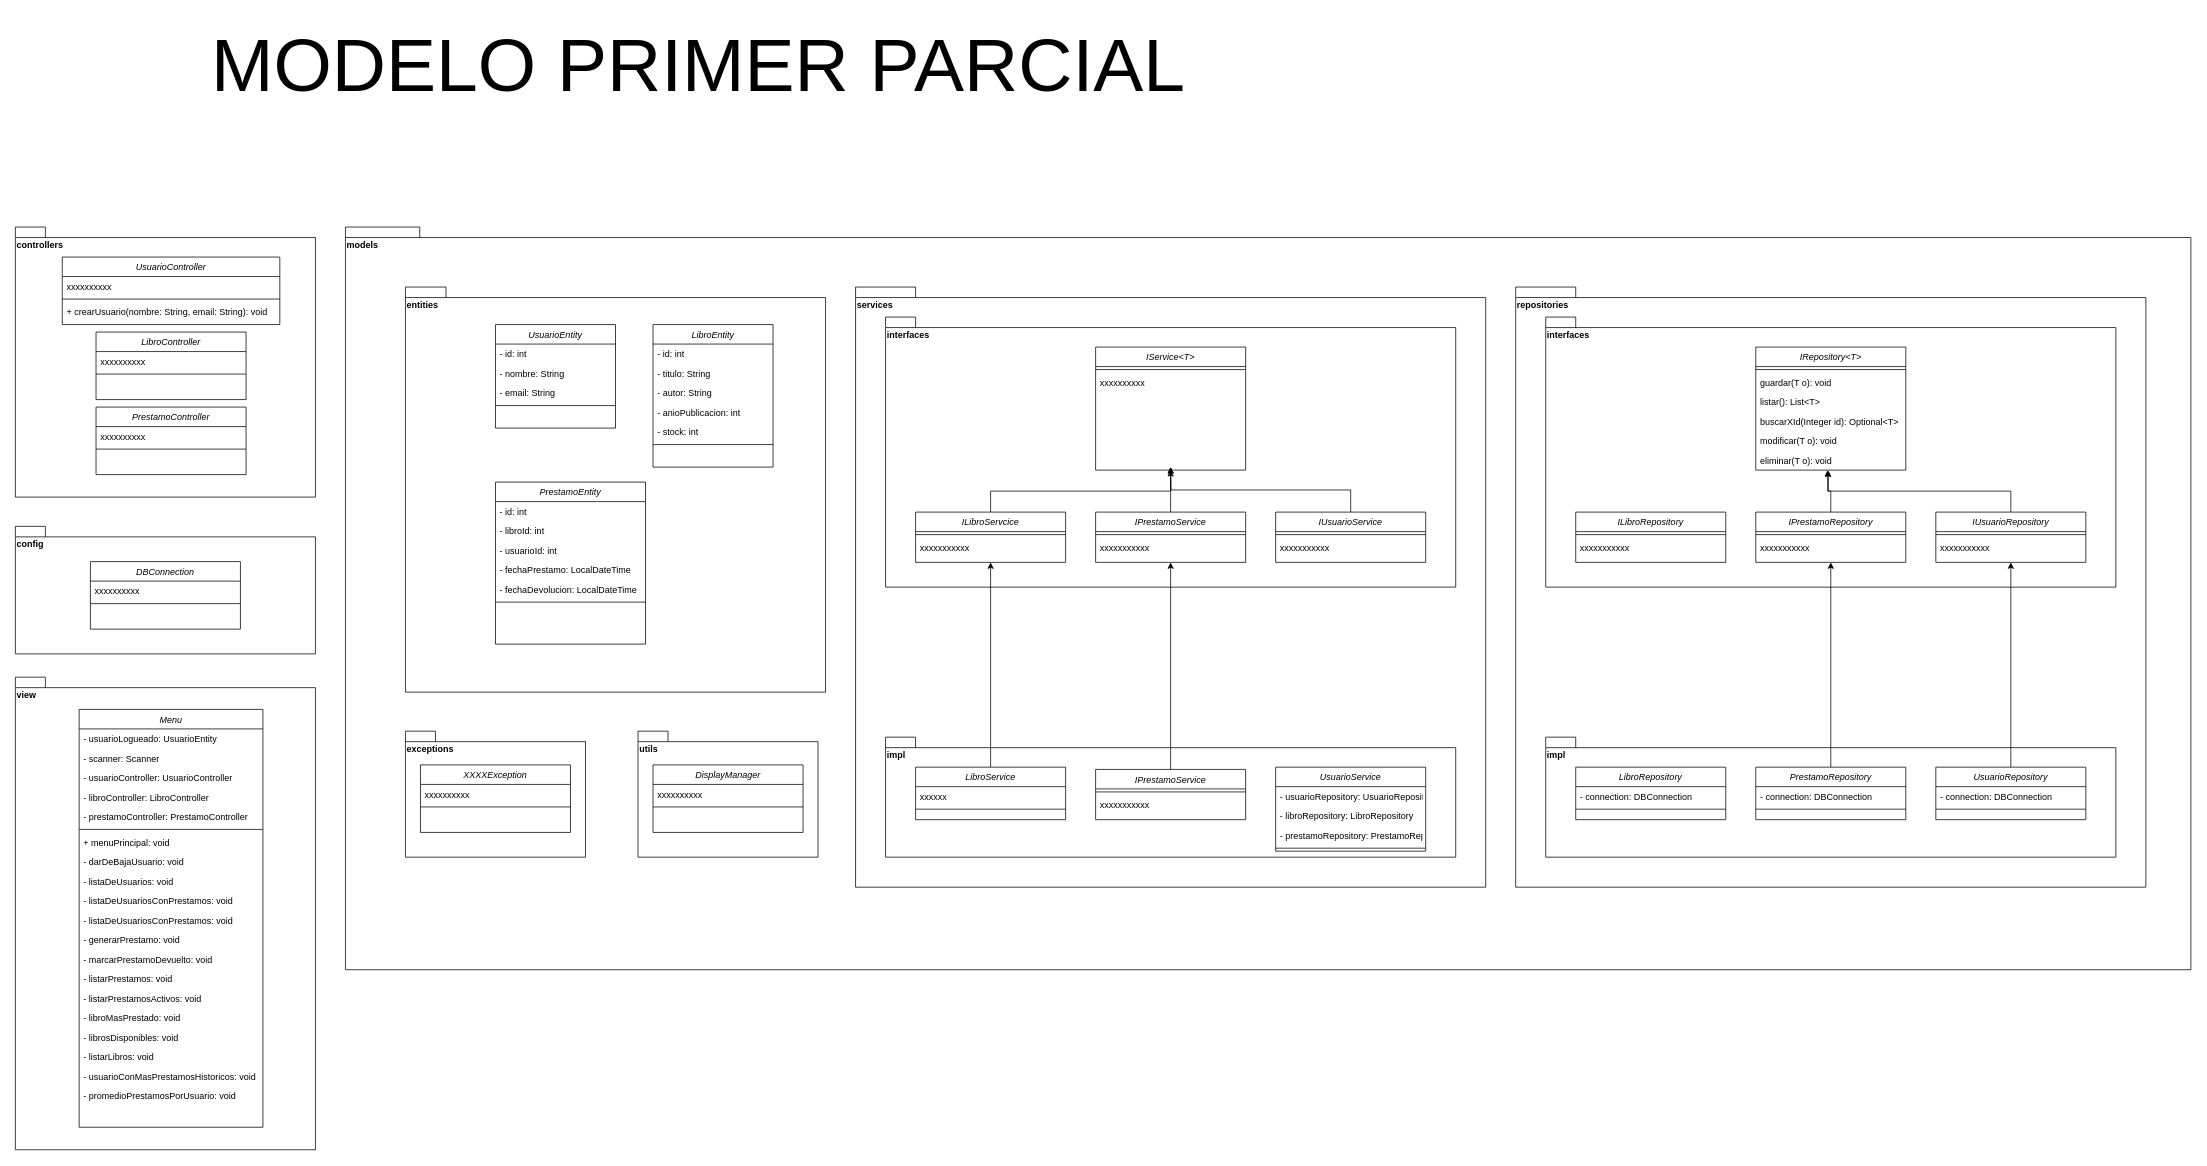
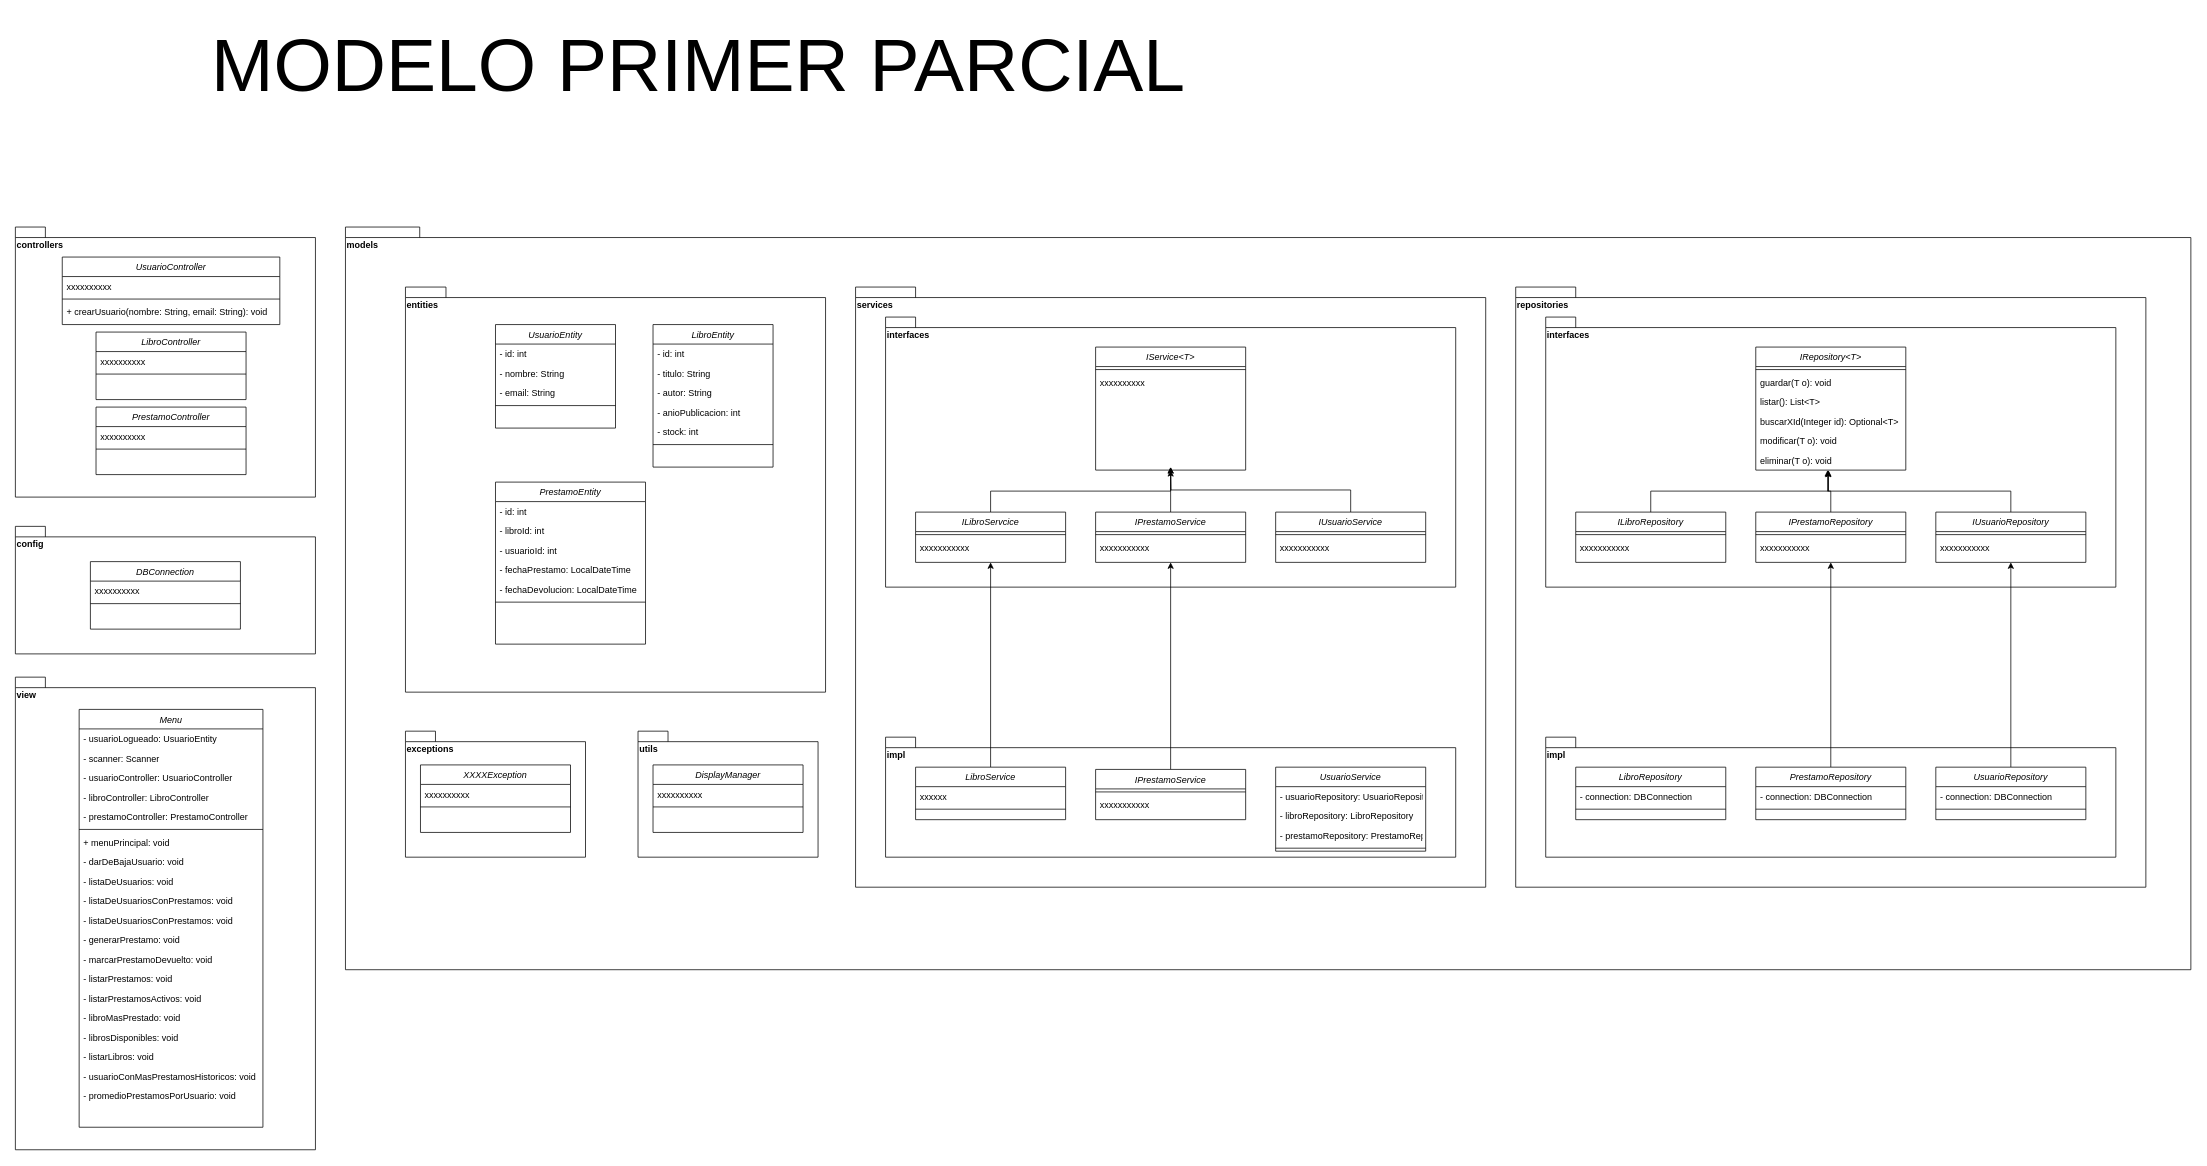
edge "ILibroRepository" -> "eliminar(T o): void": added
